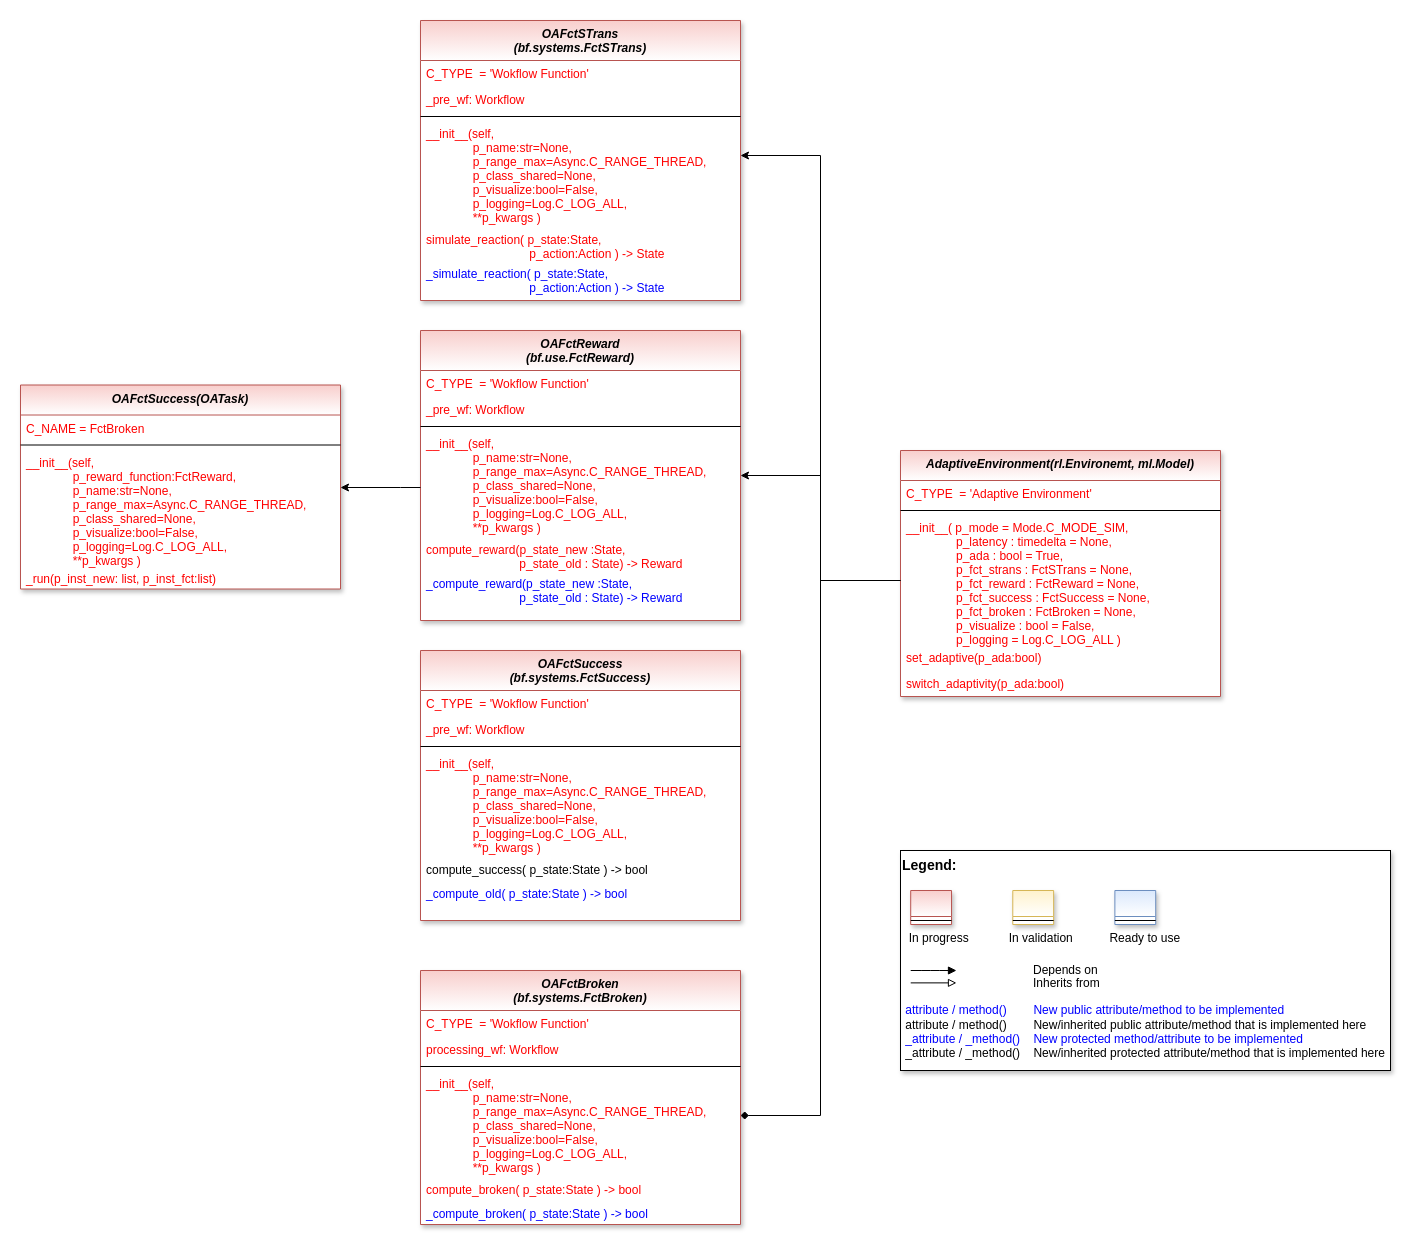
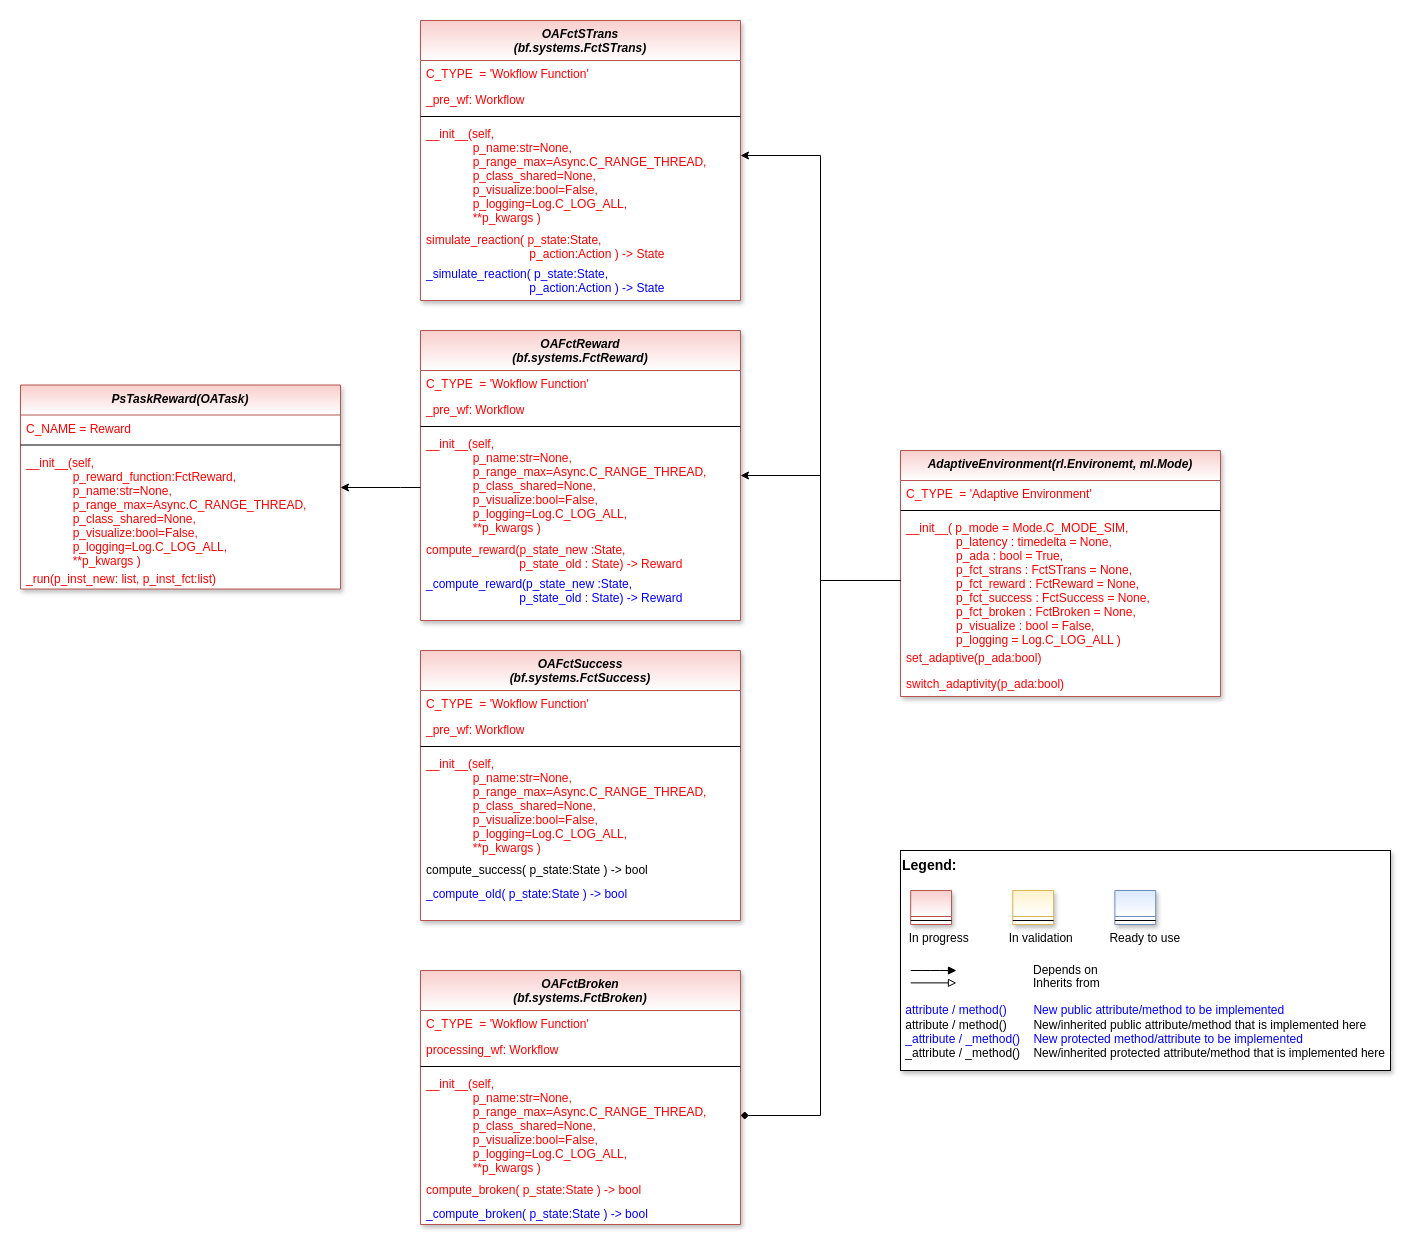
node "OAFctReward (bf.use.FctReward)": label "OAFctReward (bf.use.FctReward)" -> "OAFctReward (bf.systems.FctReward)"
node "OAFctSuccess(OATask)": label "OAFctSuccess(OATask)" -> "PsTaskReward(OATask)"
node "C_NAME = FctBroken": label "C_NAME = FctBroken" -> "C_NAME = Reward"
node "AdaptiveEnvironment(rl.Environemt, ml.Model)": label "AdaptiveEnvironment(rl.Environemt, ml.Model)" -> "AdaptiveEnvironment(rl.Environemt, ml.Mode)"
